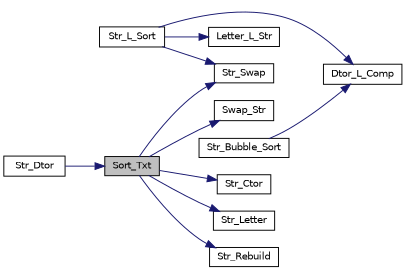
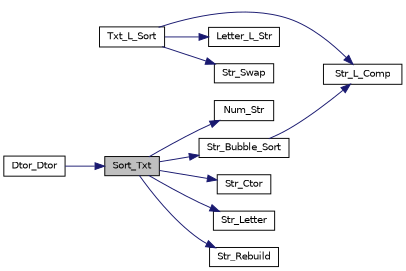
node "Str_L_Sort": label "Str_L_Sort" -> "Txt_L_Sort"
node "Dtor_L_Comp": label "Dtor_L_Comp" -> "Str_L_Comp"
node "Swap_Str": label "Swap_Str" -> "Num_Str"
edge "Sort_Txt" -> "Str_Swap": now "Sort_Txt" -> "Str_Bubble_Sort"
node "Str_Dtor": label "Str_Dtor" -> "Dtor_Dtor"
